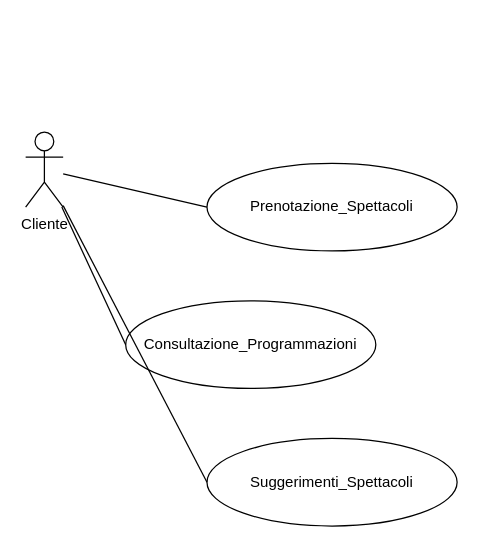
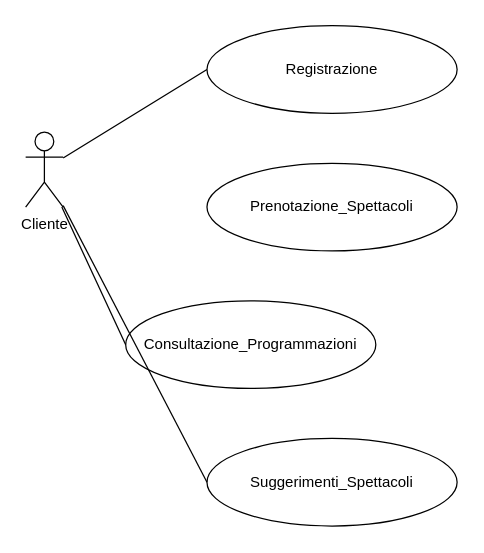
node "Registrazione": added
edge "Registrazione" -- "Cliente": added
edge "Cliente" -- "Prenotazione_Spettacoli": removed
